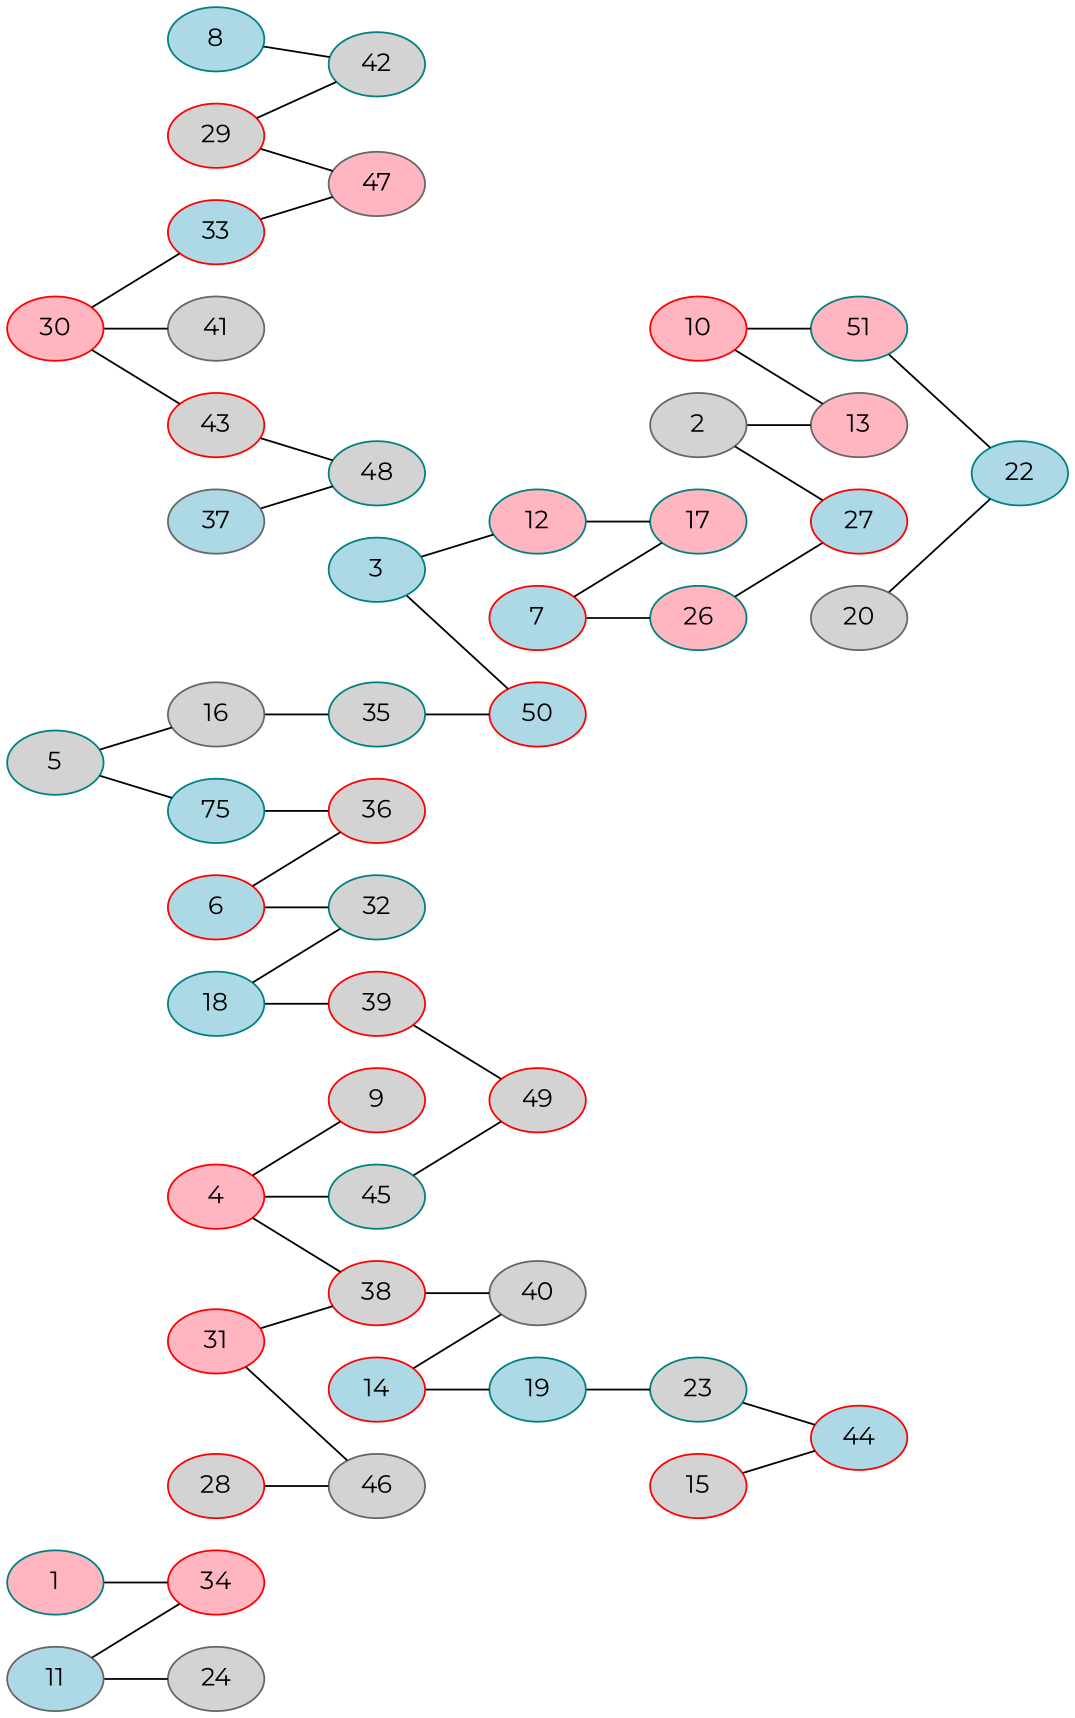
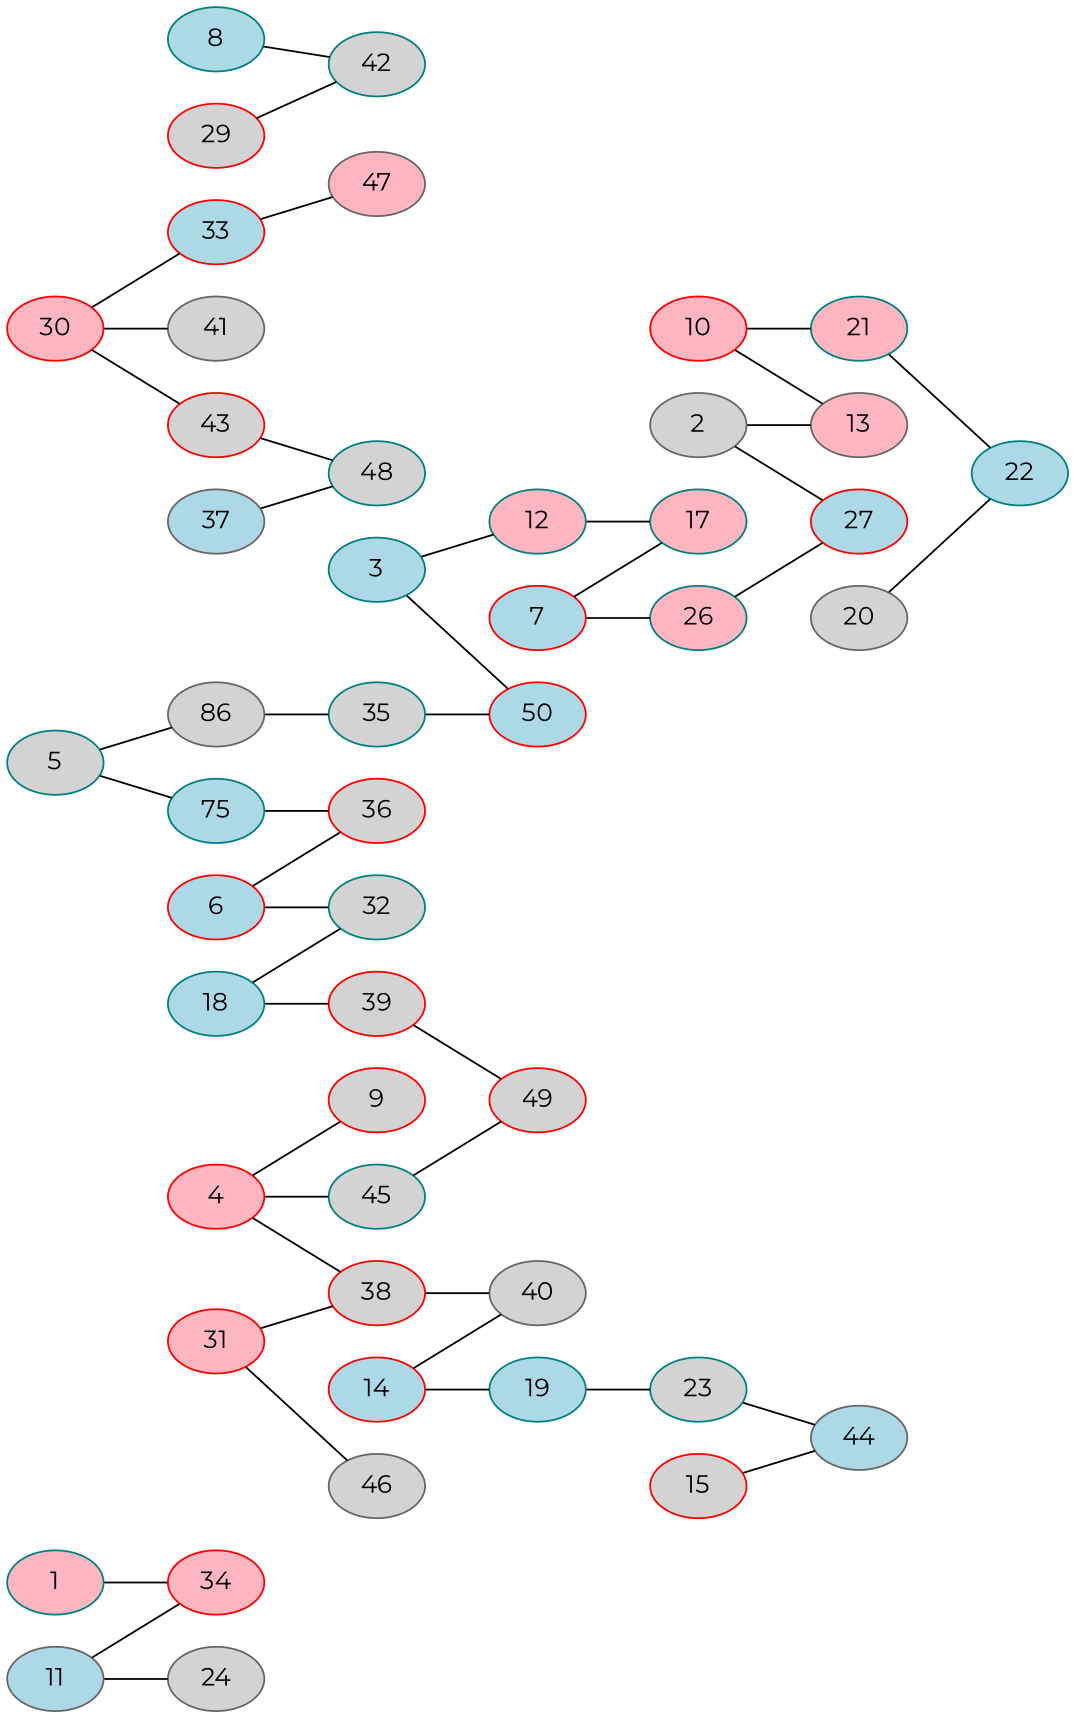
edge "29" -- "47": removed
node "51": label "51" -> "21"
node "16": label "16" -> "86"
node "44": color red -> gray40
node "28": removed
